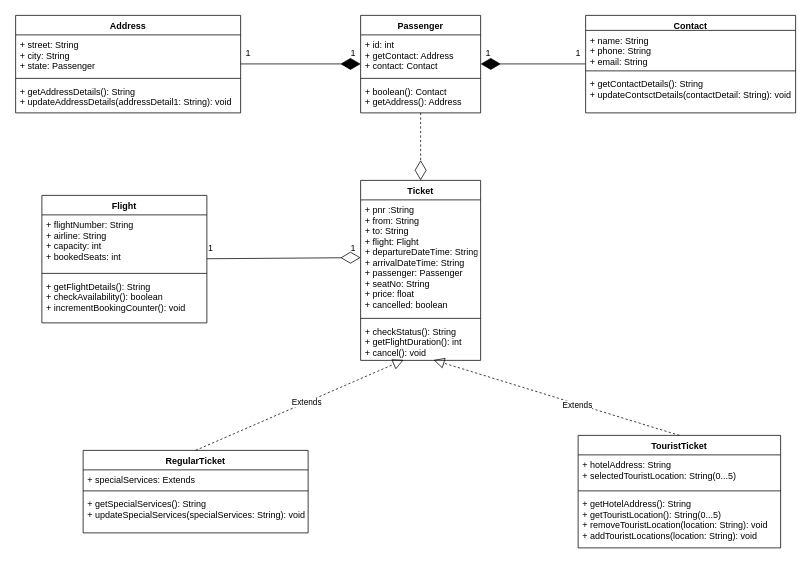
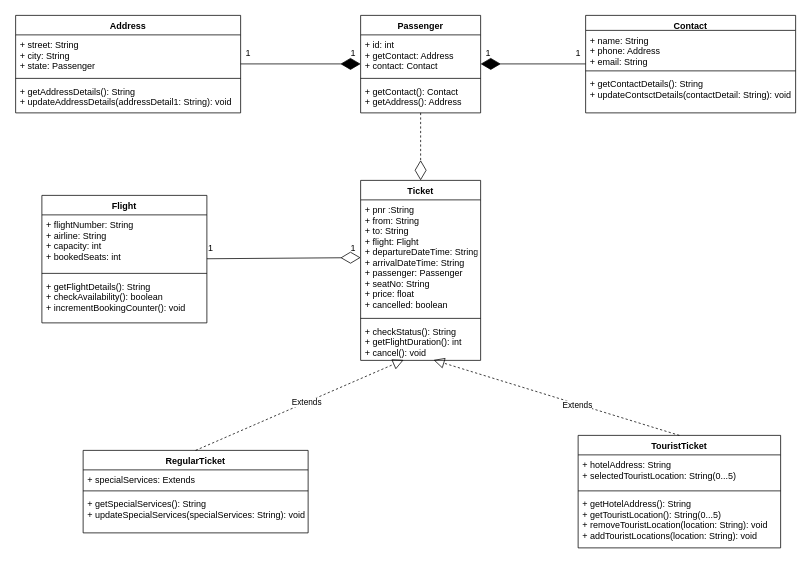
node "+ name: String + phone: String + email: String": label "+ name: String + phone: String + email: String" -> "+ name: String + phone: Address + email: String"
node "+ boolean(): Contact + getAddress(): Address": label "+ boolean(): Contact + getAddress(): Address" -> "+ getContact(): Contact + getAddress(): Address"
